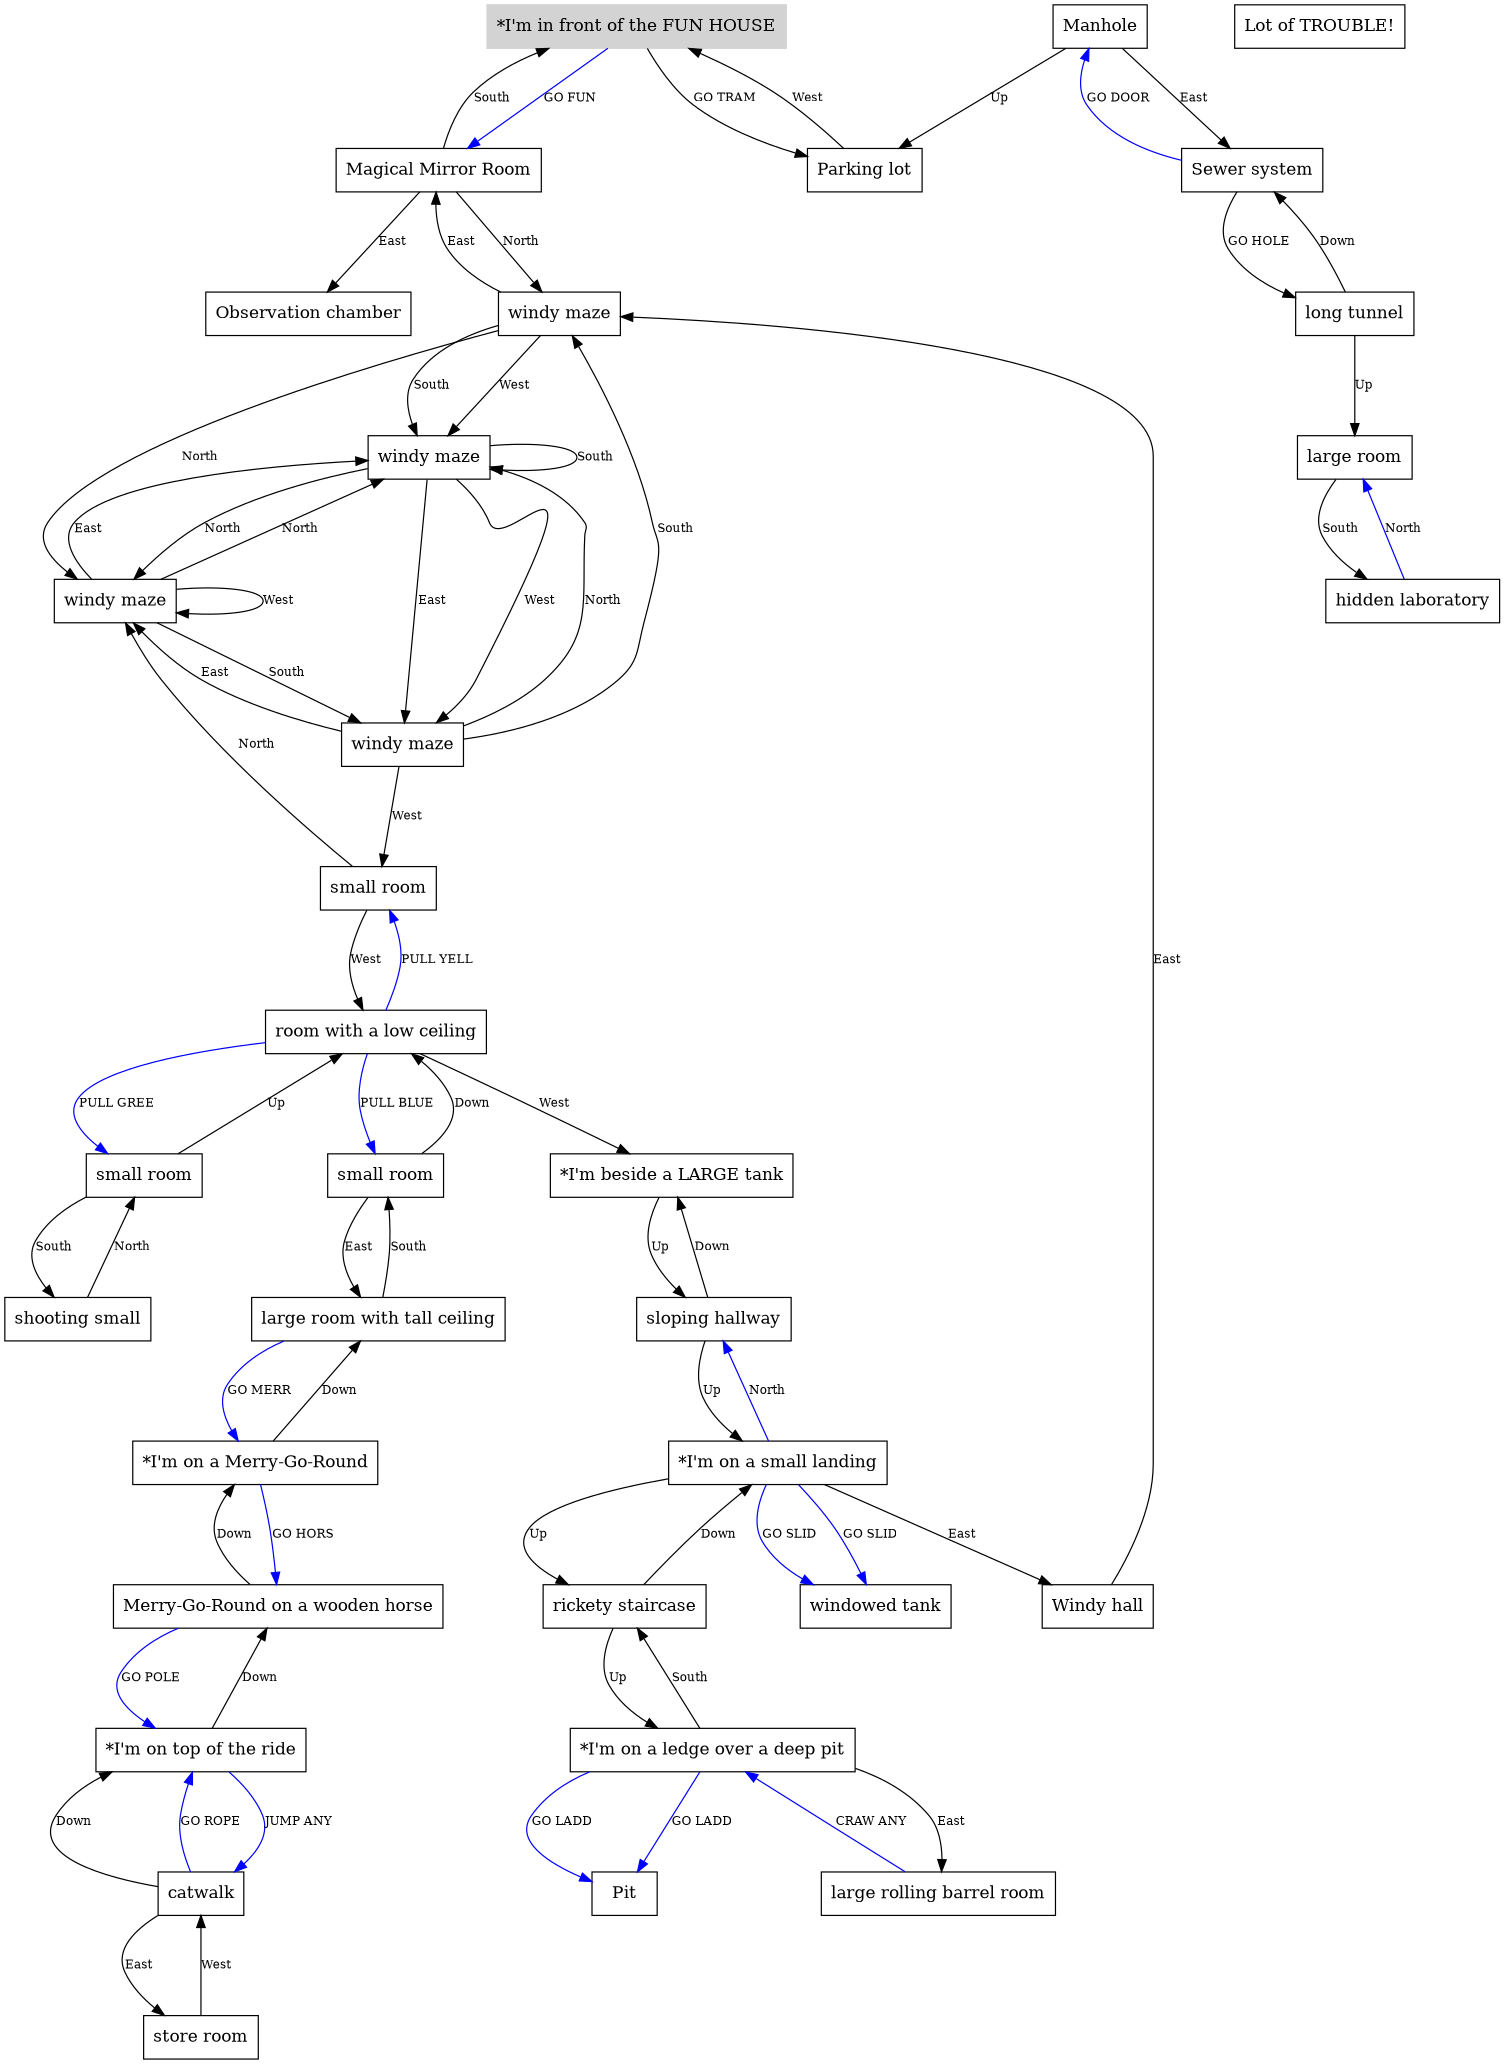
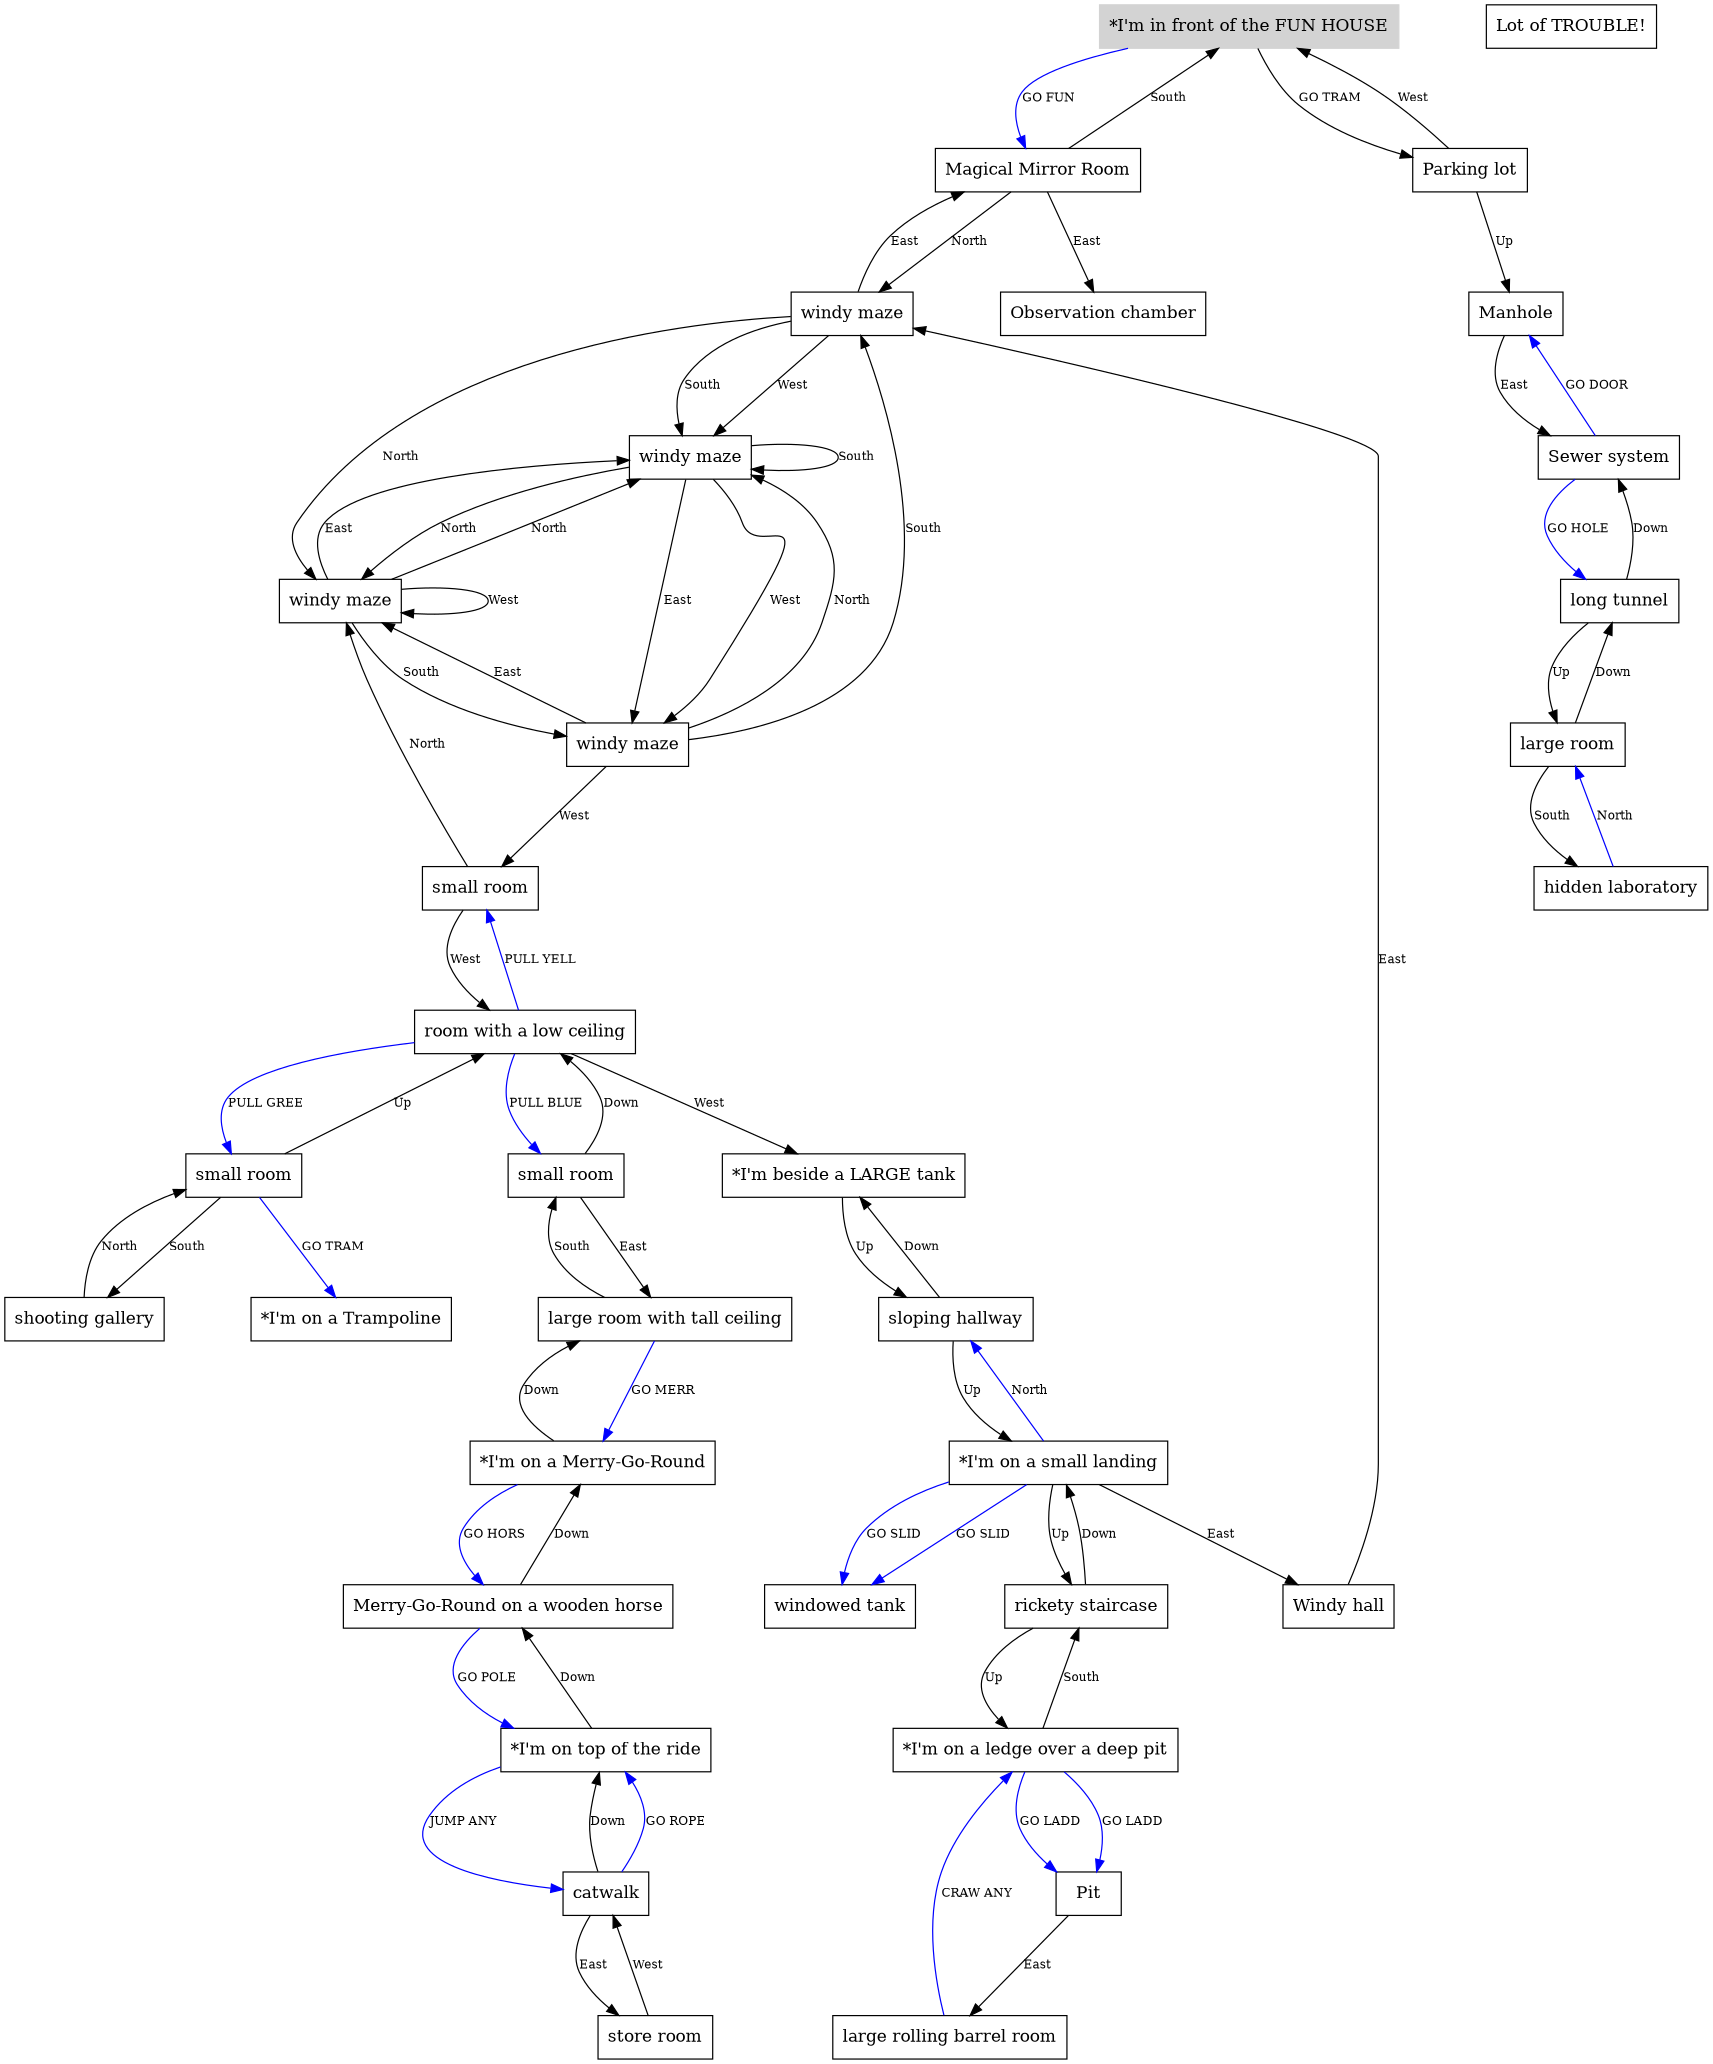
edge "Manhole" -> "Parking lot": reversed
edge "Sewer system" -> "long tunnel": color black -> blue
edge "large room" -> "long tunnel": added, label "Down"
node "shooting small": label "shooting small" -> "shooting gallery"
node "*I'm on a Trampoline": added
edge "*I'm on a ledge over a deep pit" -> "large rolling barrel room": now "Pit" -> "large rolling barrel room"
